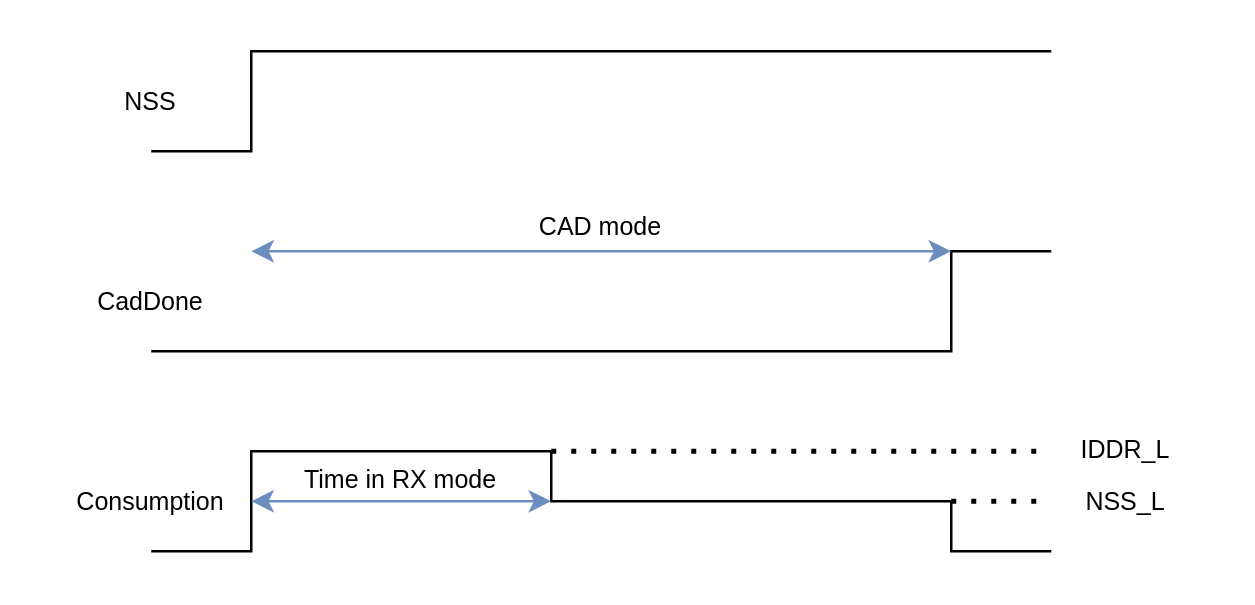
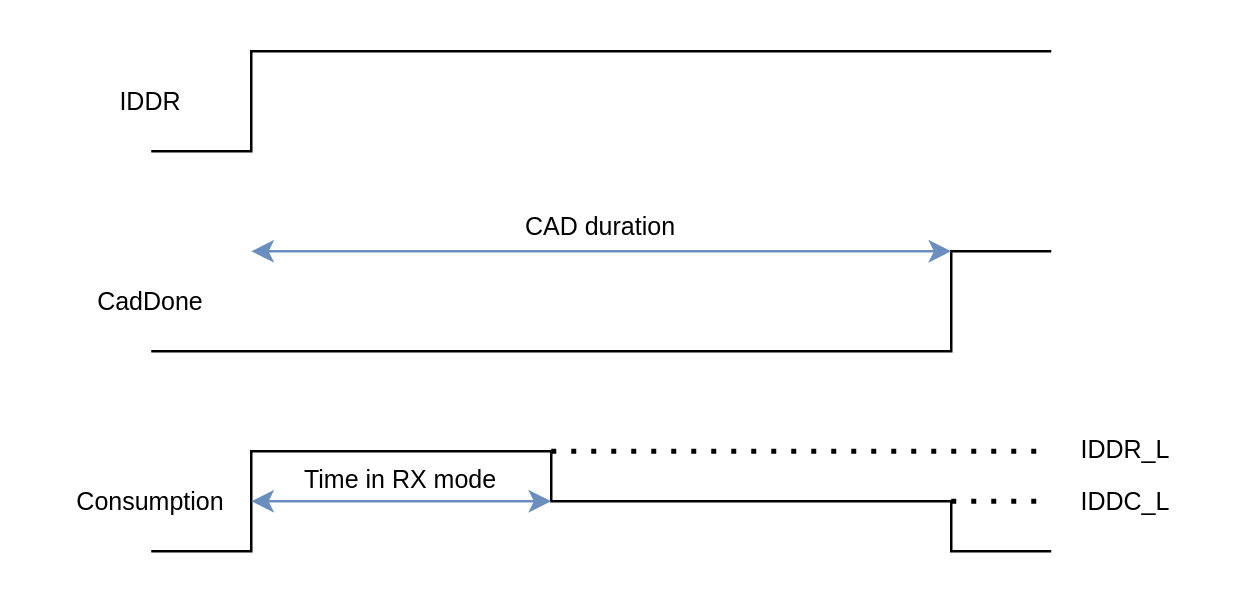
node "NSS": label "NSS" -> "IDDR"
node "CAD mode": label "CAD mode" -> "CAD duration"
node "NSS_L": label "NSS_L" -> "IDDC_L"
